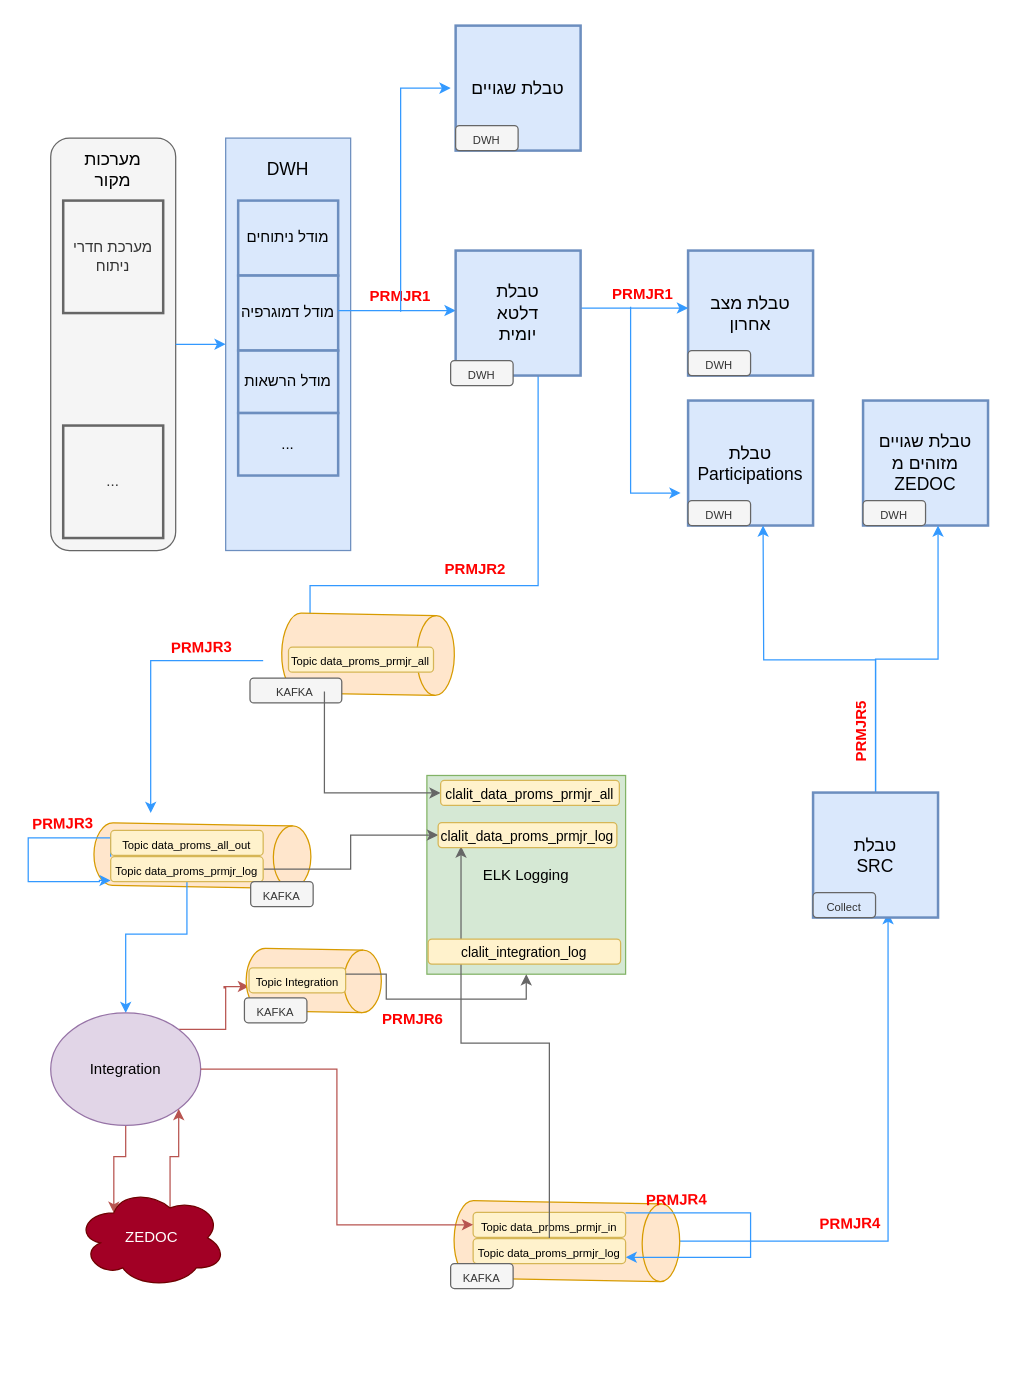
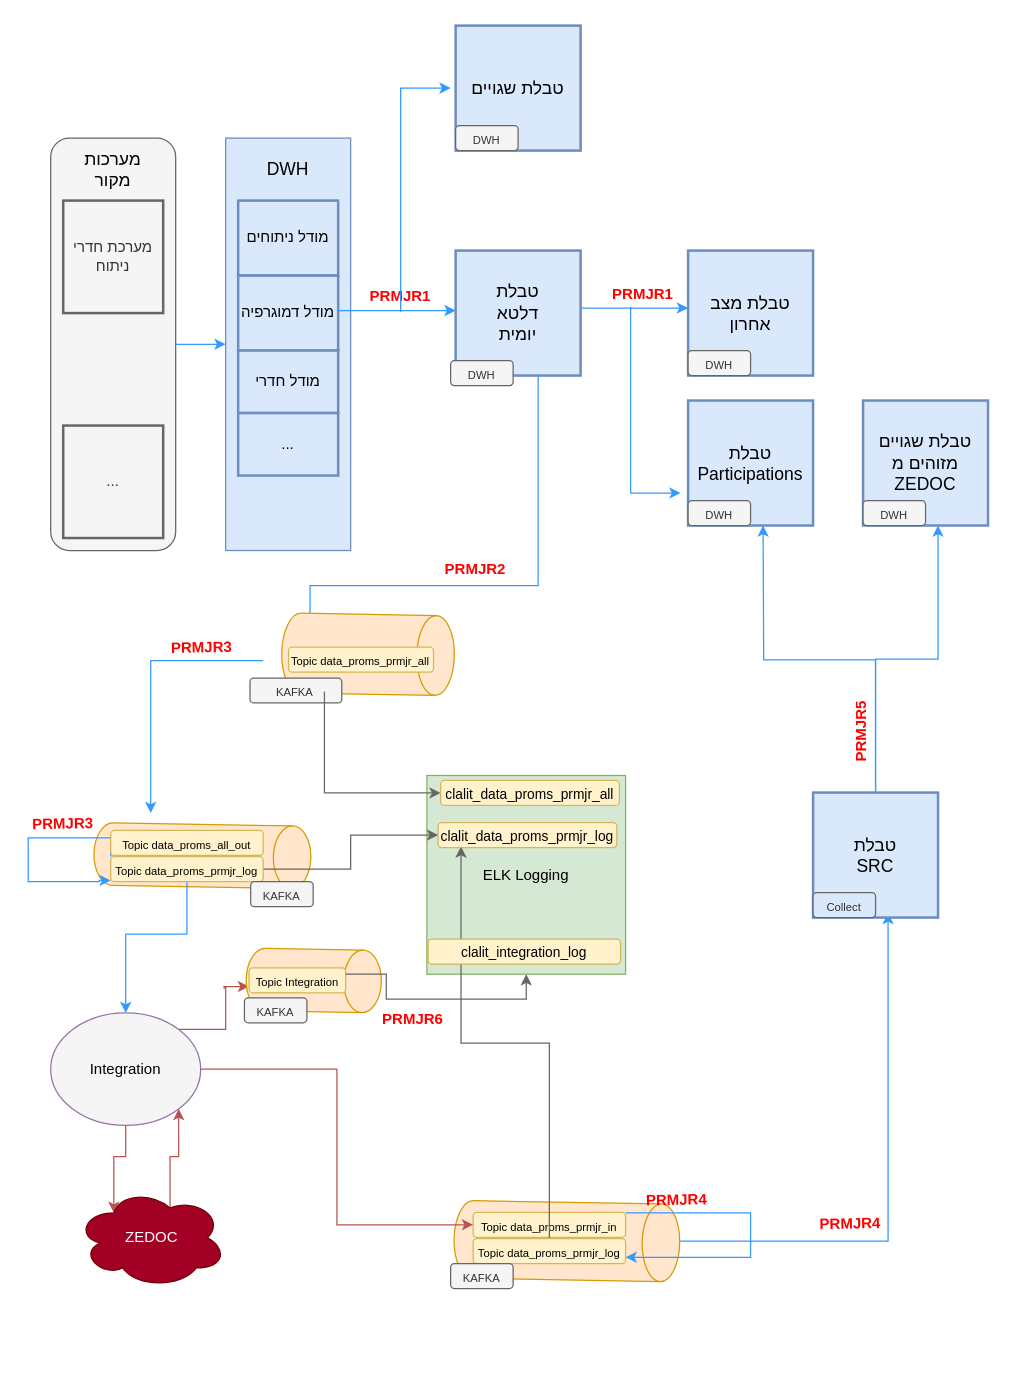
node "מודל הרשאות": label "מודל הרשאות" -> "מודל חדרי"
node "Integration": fillcolor #e1d5e7 -> #f5f5f5
